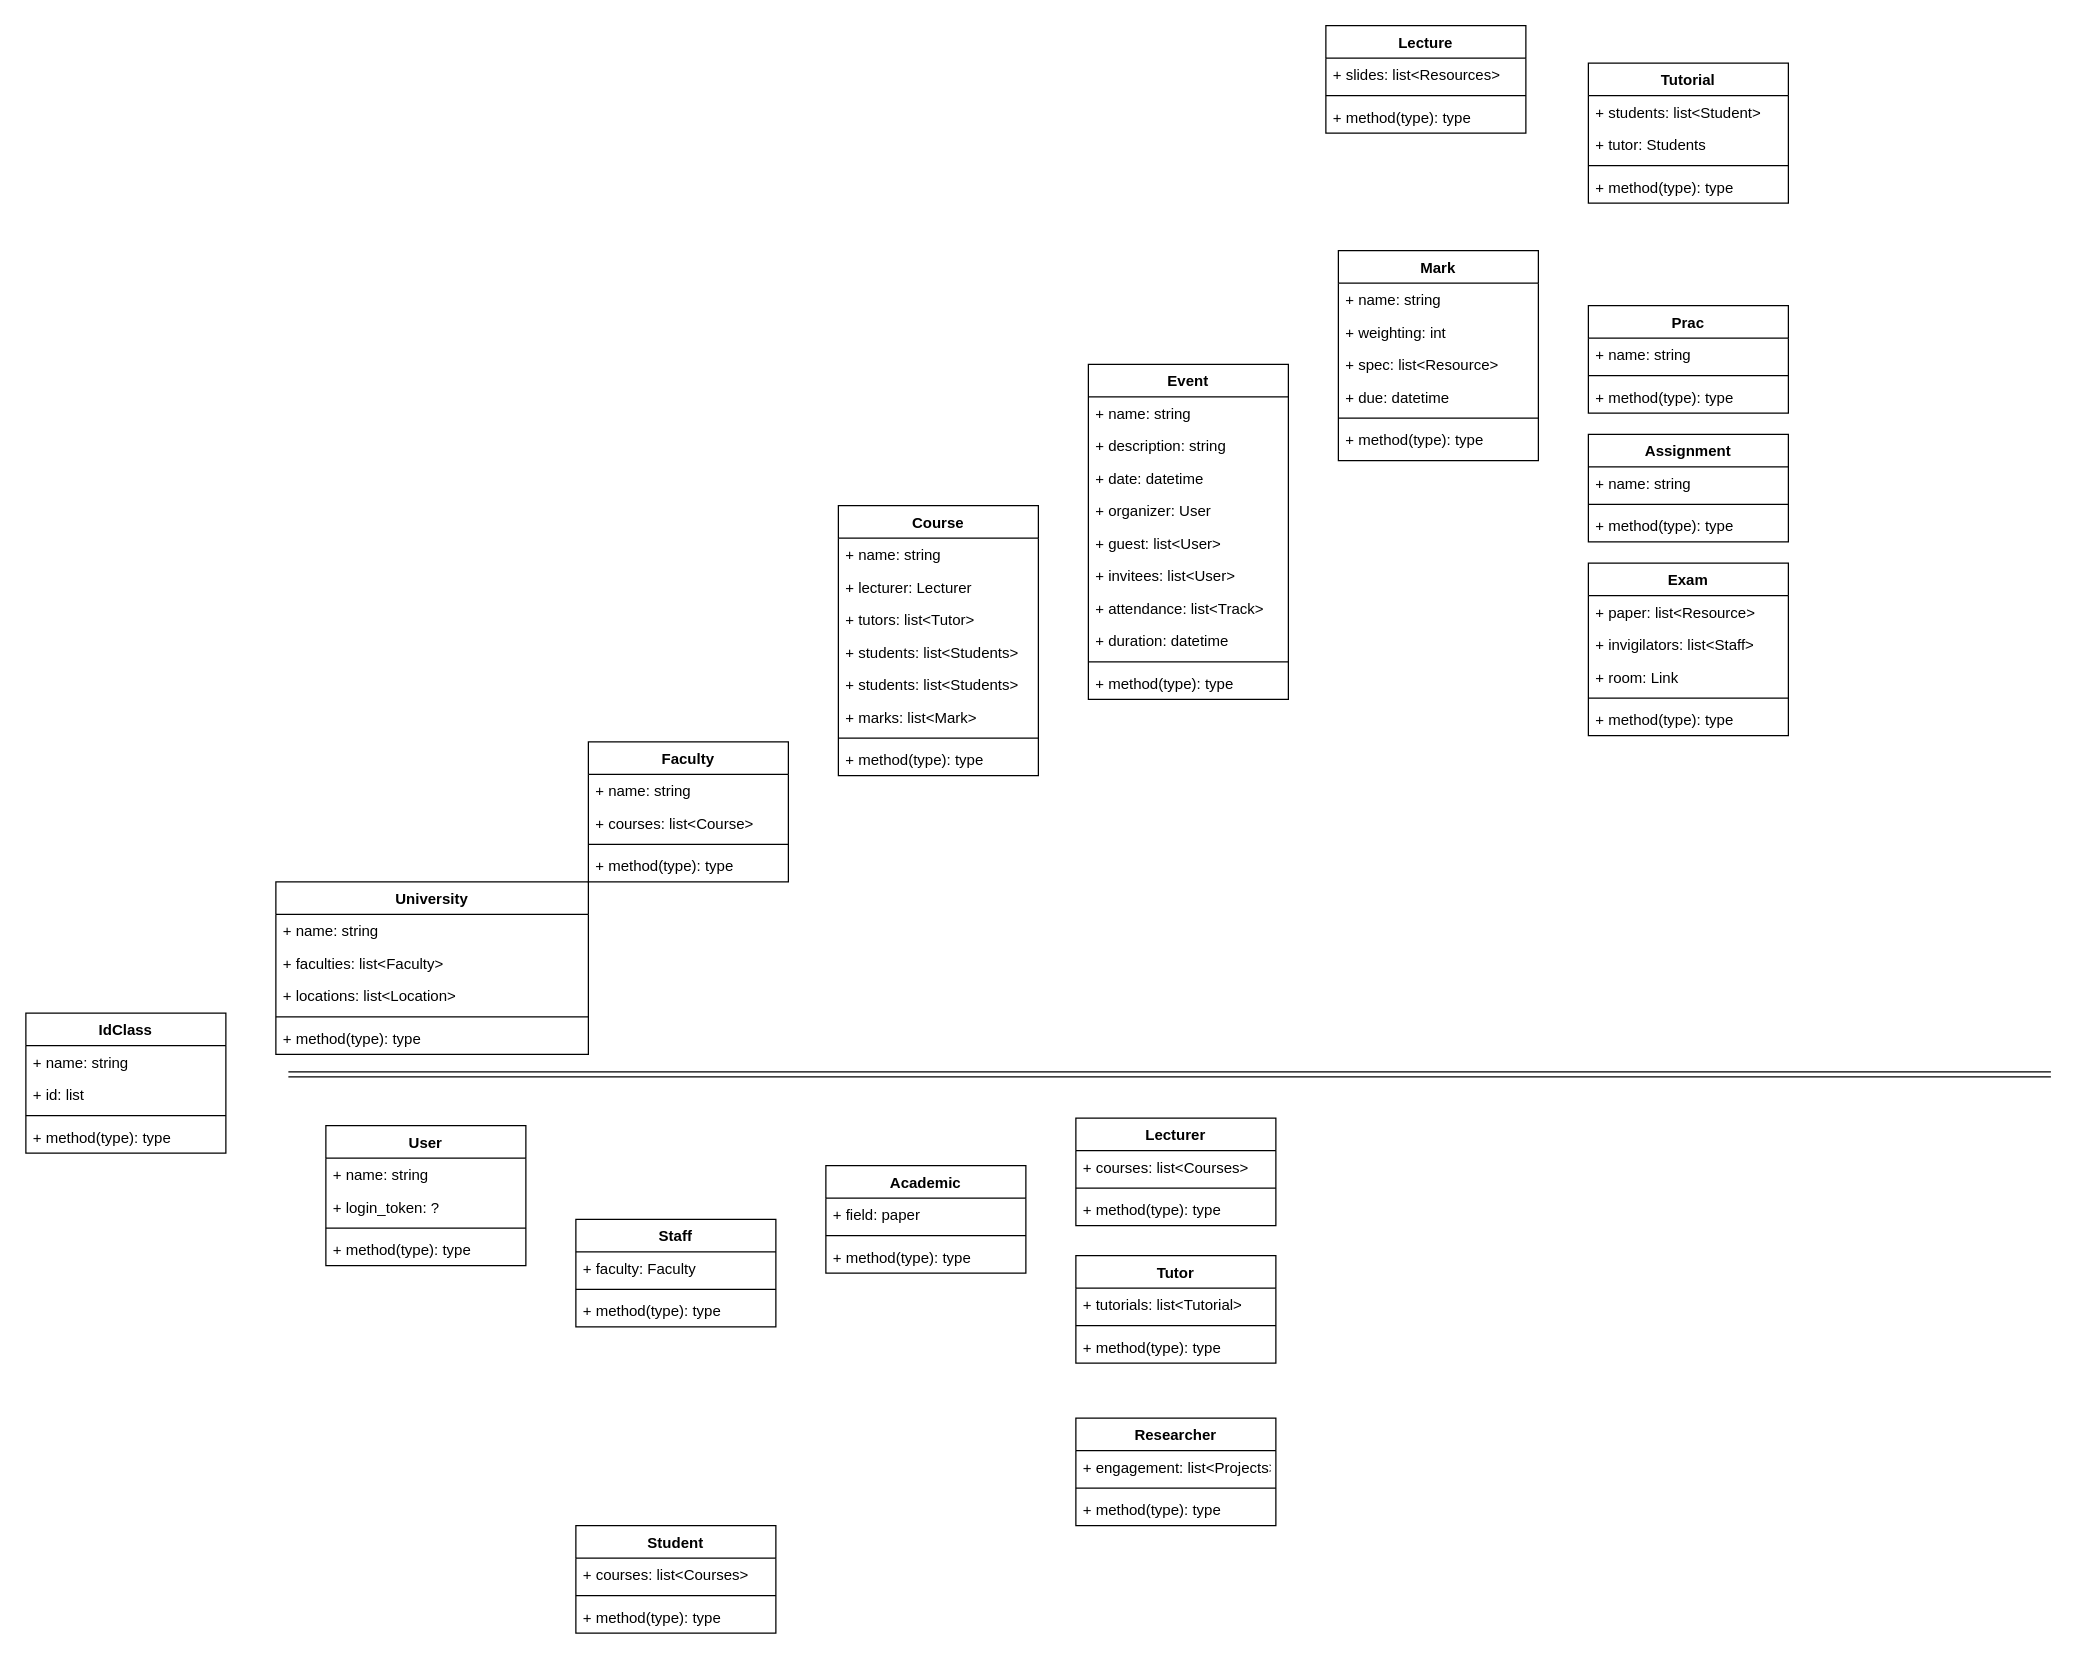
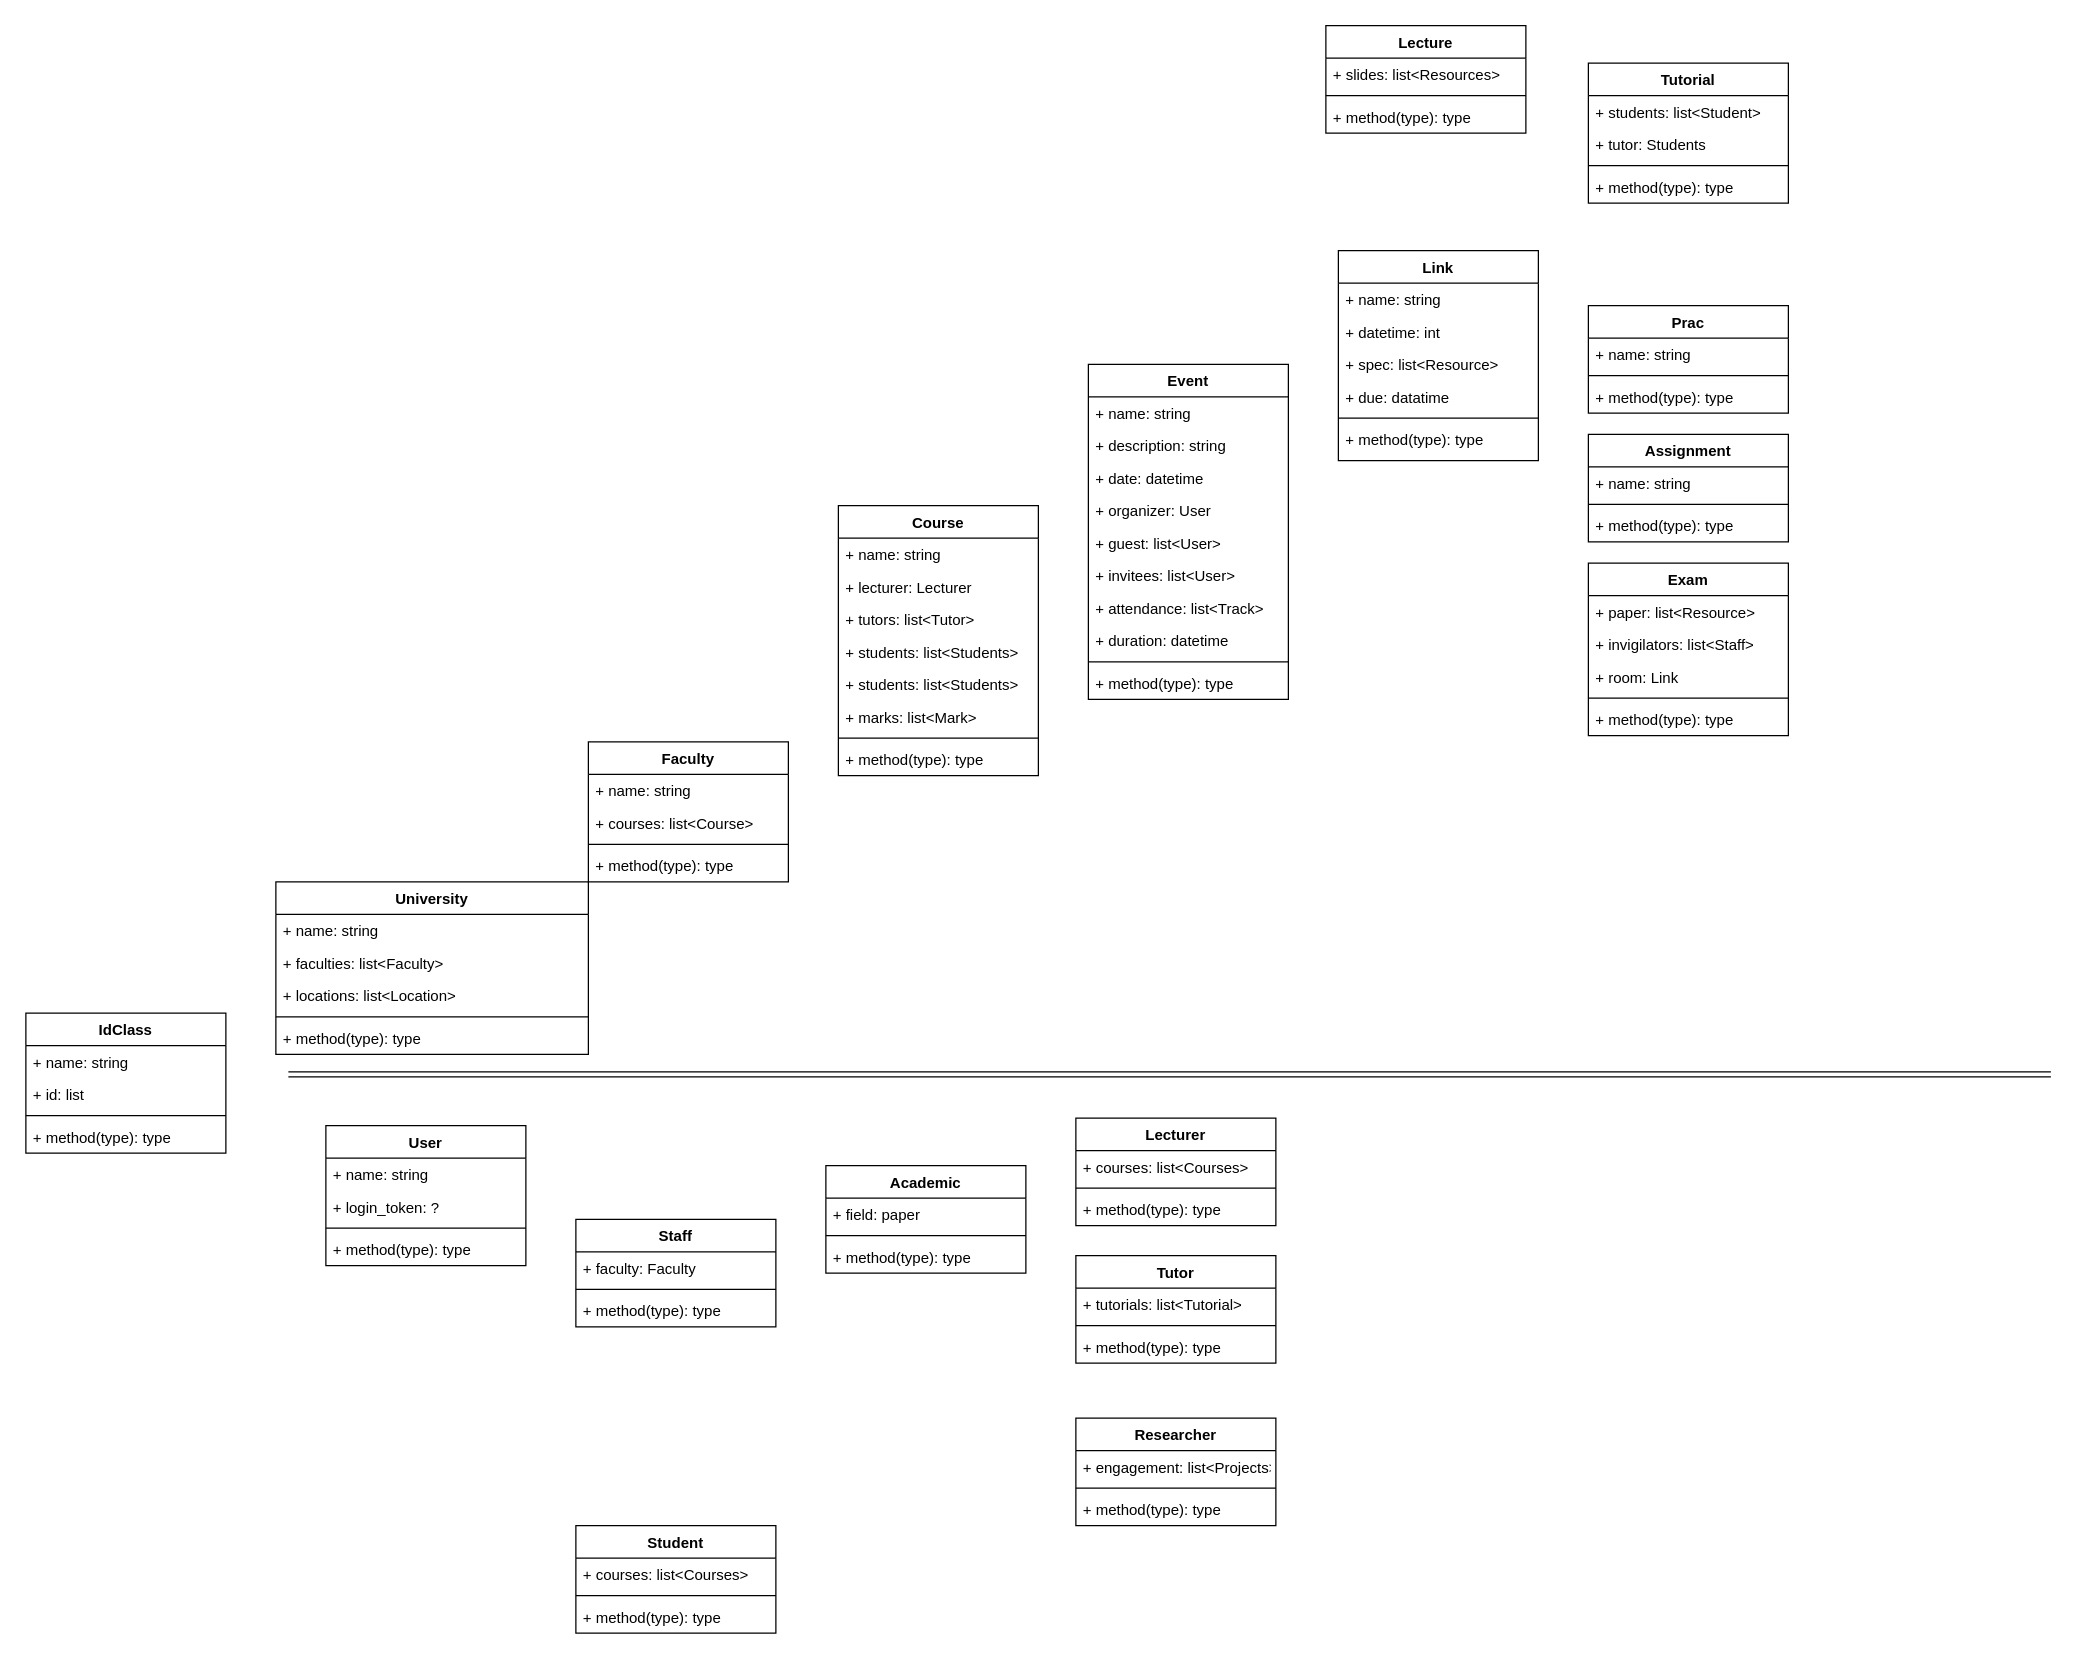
node "Mark": label "Mark" -> "Link"
node "+ weighting: int": label "+ weighting: int" -> "+ datetime: int"
node "+ due: datetime": label "+ due: datetime" -> "+ due: datatime"
